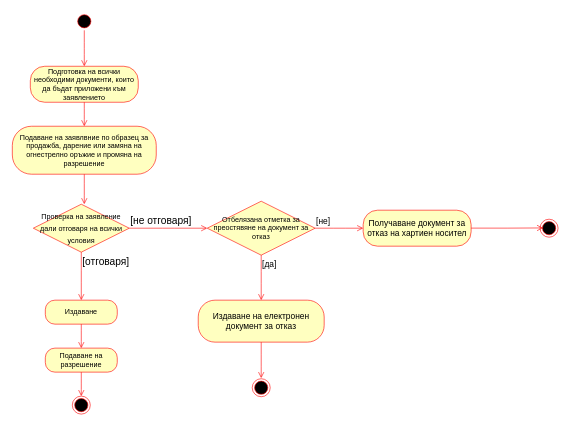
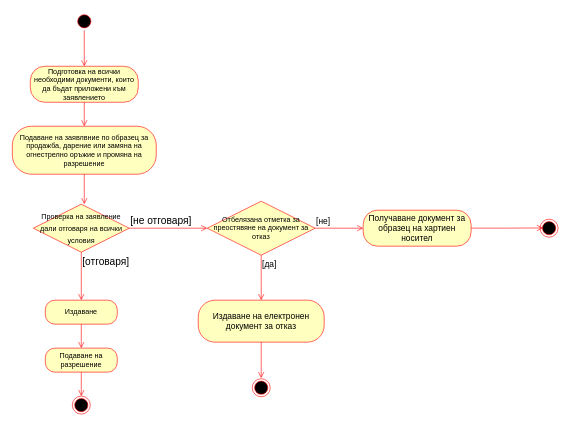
node "Получаване документ за отказ на хартиен носител": label "Получаване документ за отказ на хартиен носител" -> "Получаване документ за образец на хартиен носител"
